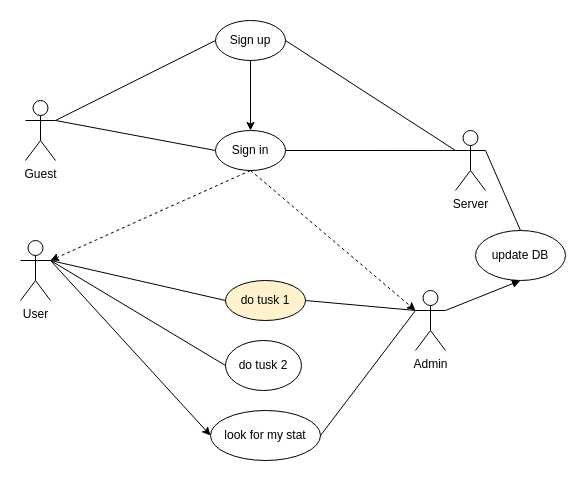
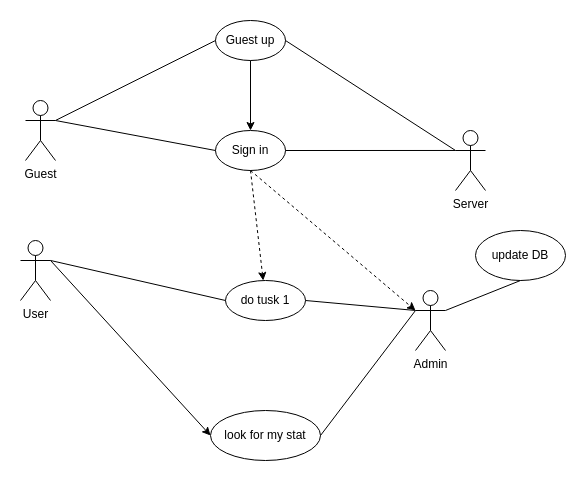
node "Sign up": label "Sign up" -> "Guest up"
edge "Server" -- "update DB": removed
edge "Sign in" -> "User": now "Sign in" -> "do tusk 1"
edge "Admin" -> "update DB": arrowhead block -> none
node "do tusk 1": fillcolor #fff2cc -> #ffffff
edge "User" -- "do tusk 2": removed
node "do tusk 2": removed
